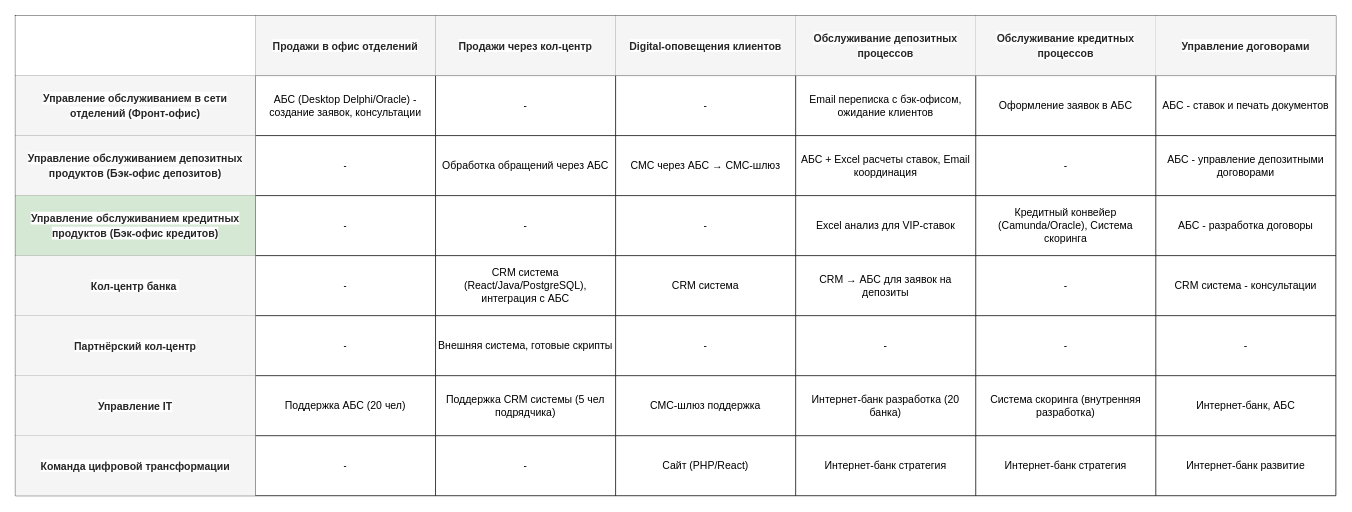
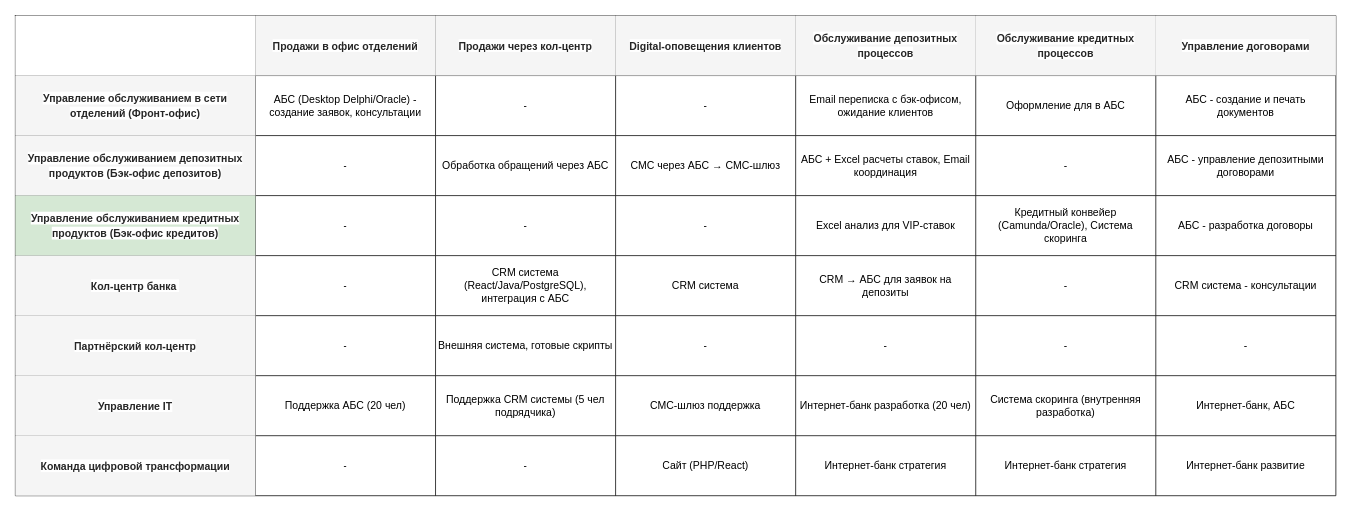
node "Оформление заявок в АБС": label "Оформление заявок в АБС" -> "Оформление для в АБС"
node "АБС - ставок и печать документов": label "АБС - ставок и печать документов" -> "АБС - создание и печать документов"
node "Интернет-банк разработка (20 банка)": label "Интернет-банк разработка (20 банка)" -> "Интернет-банк разработка (20 чел)"
